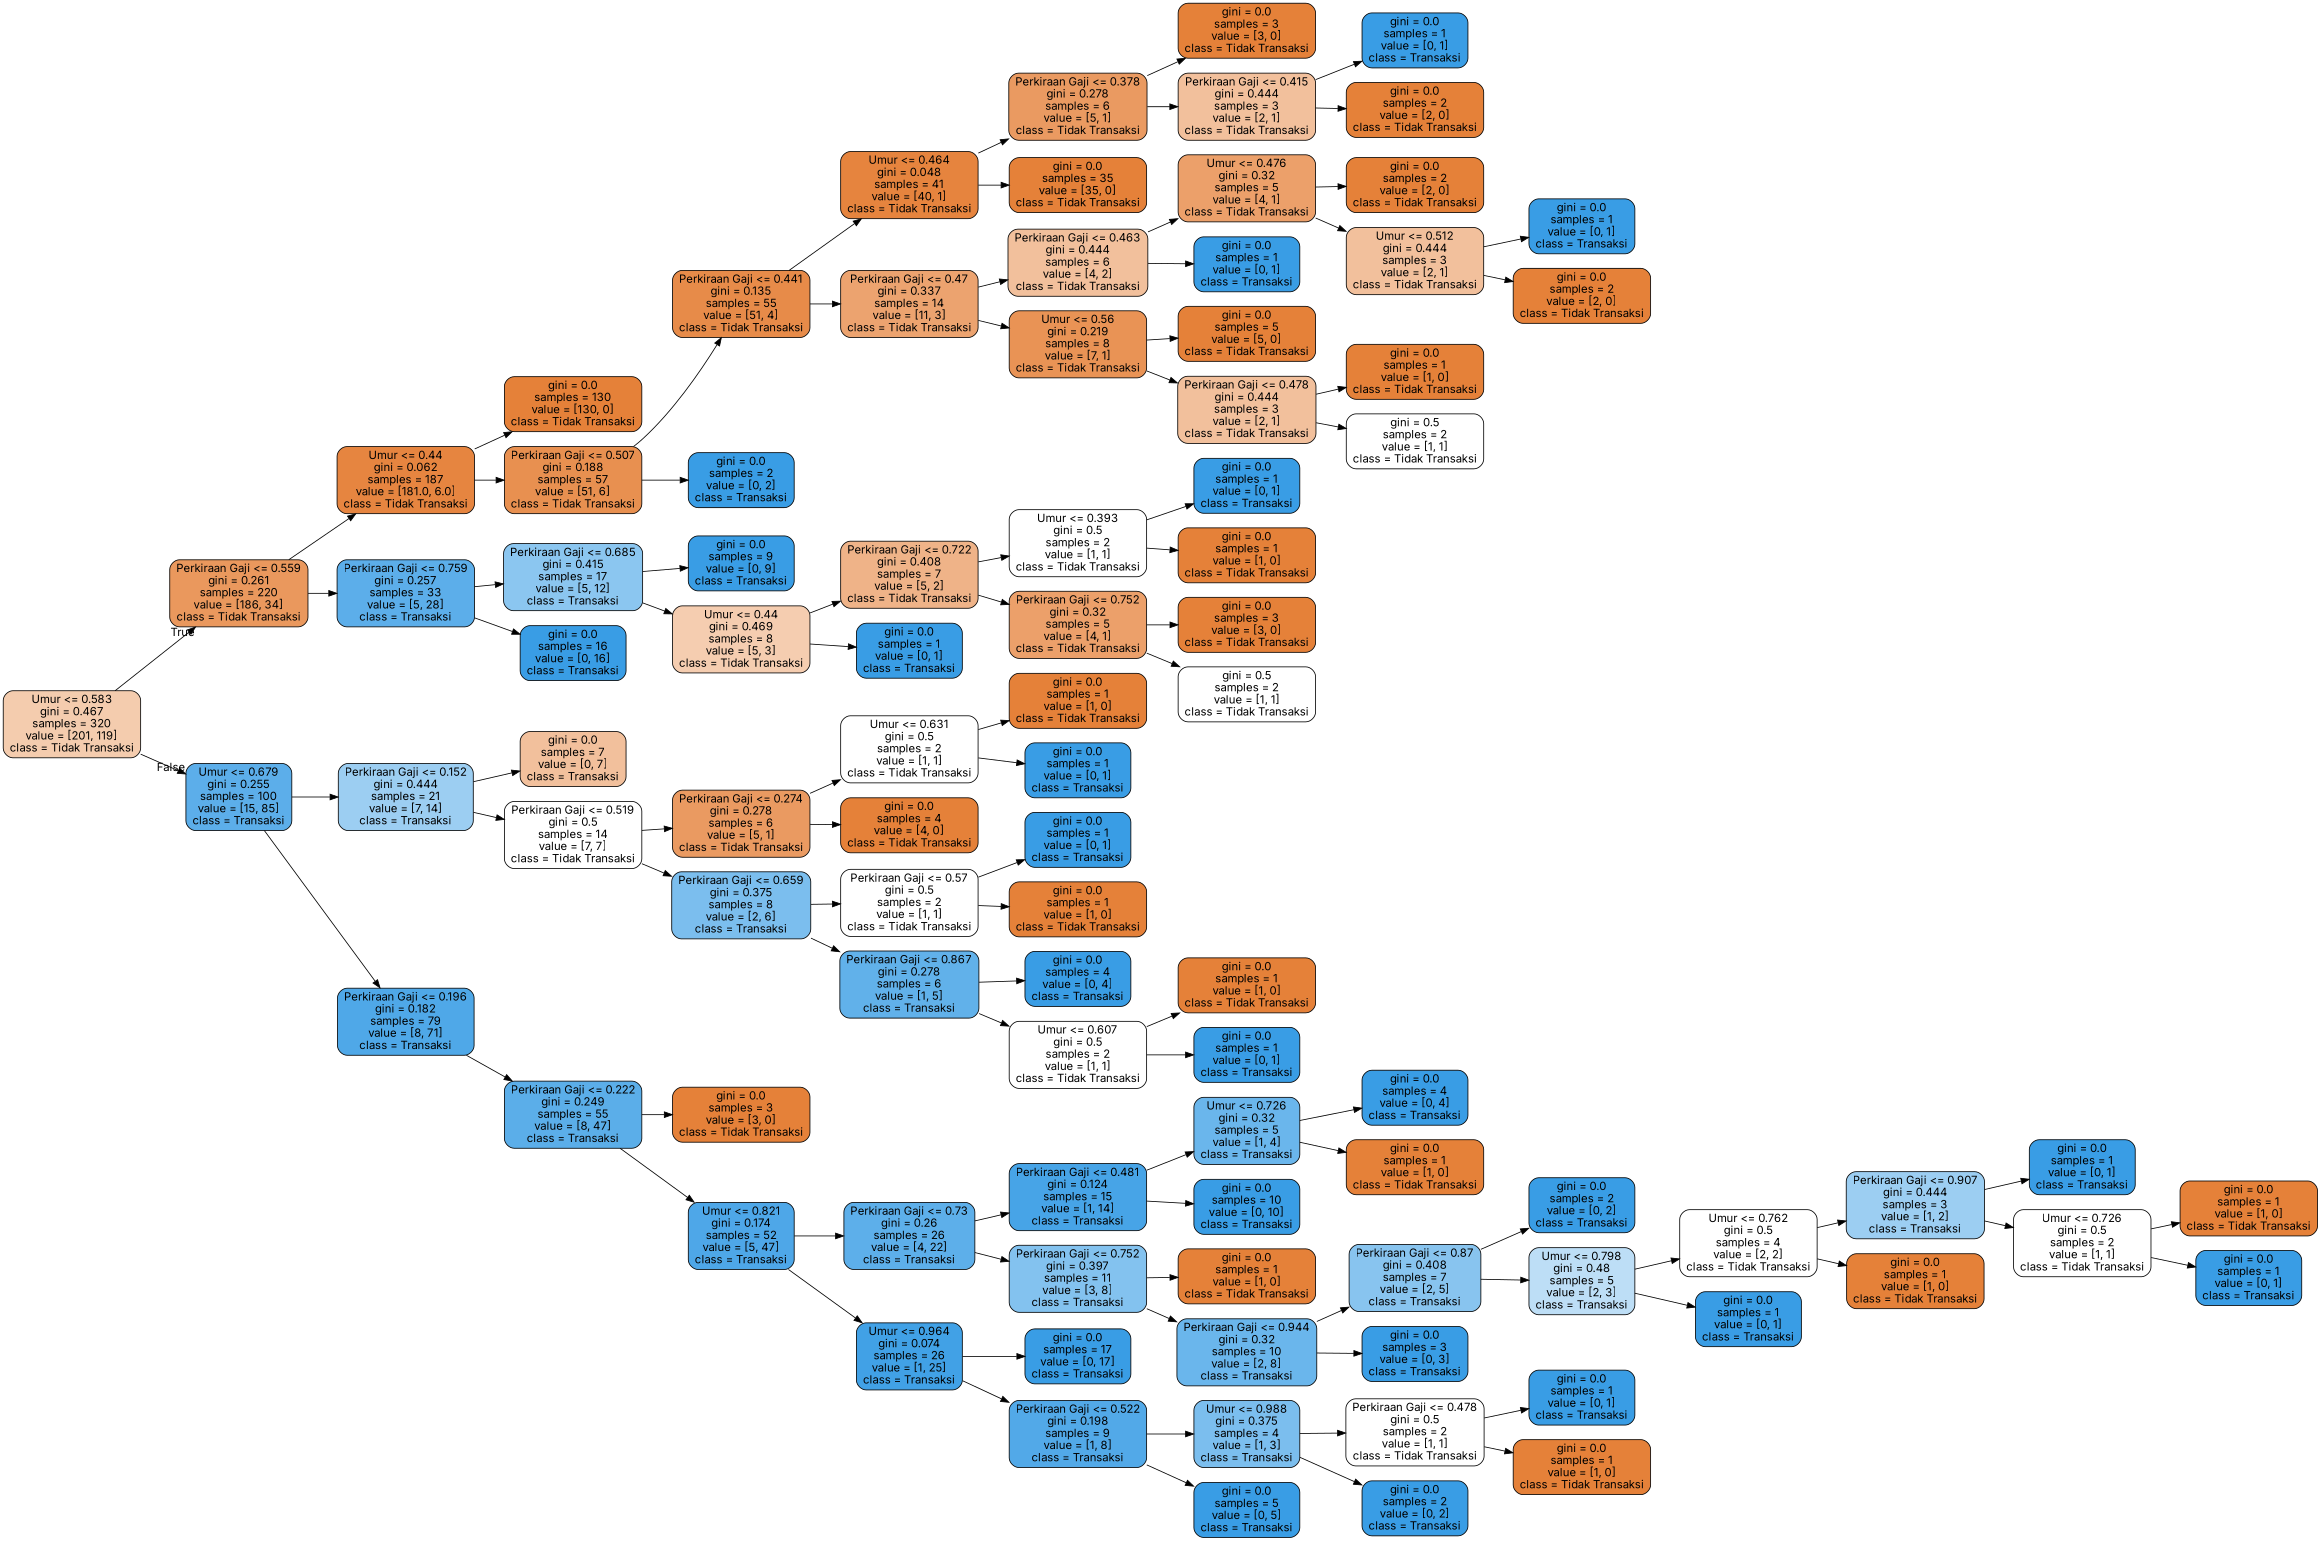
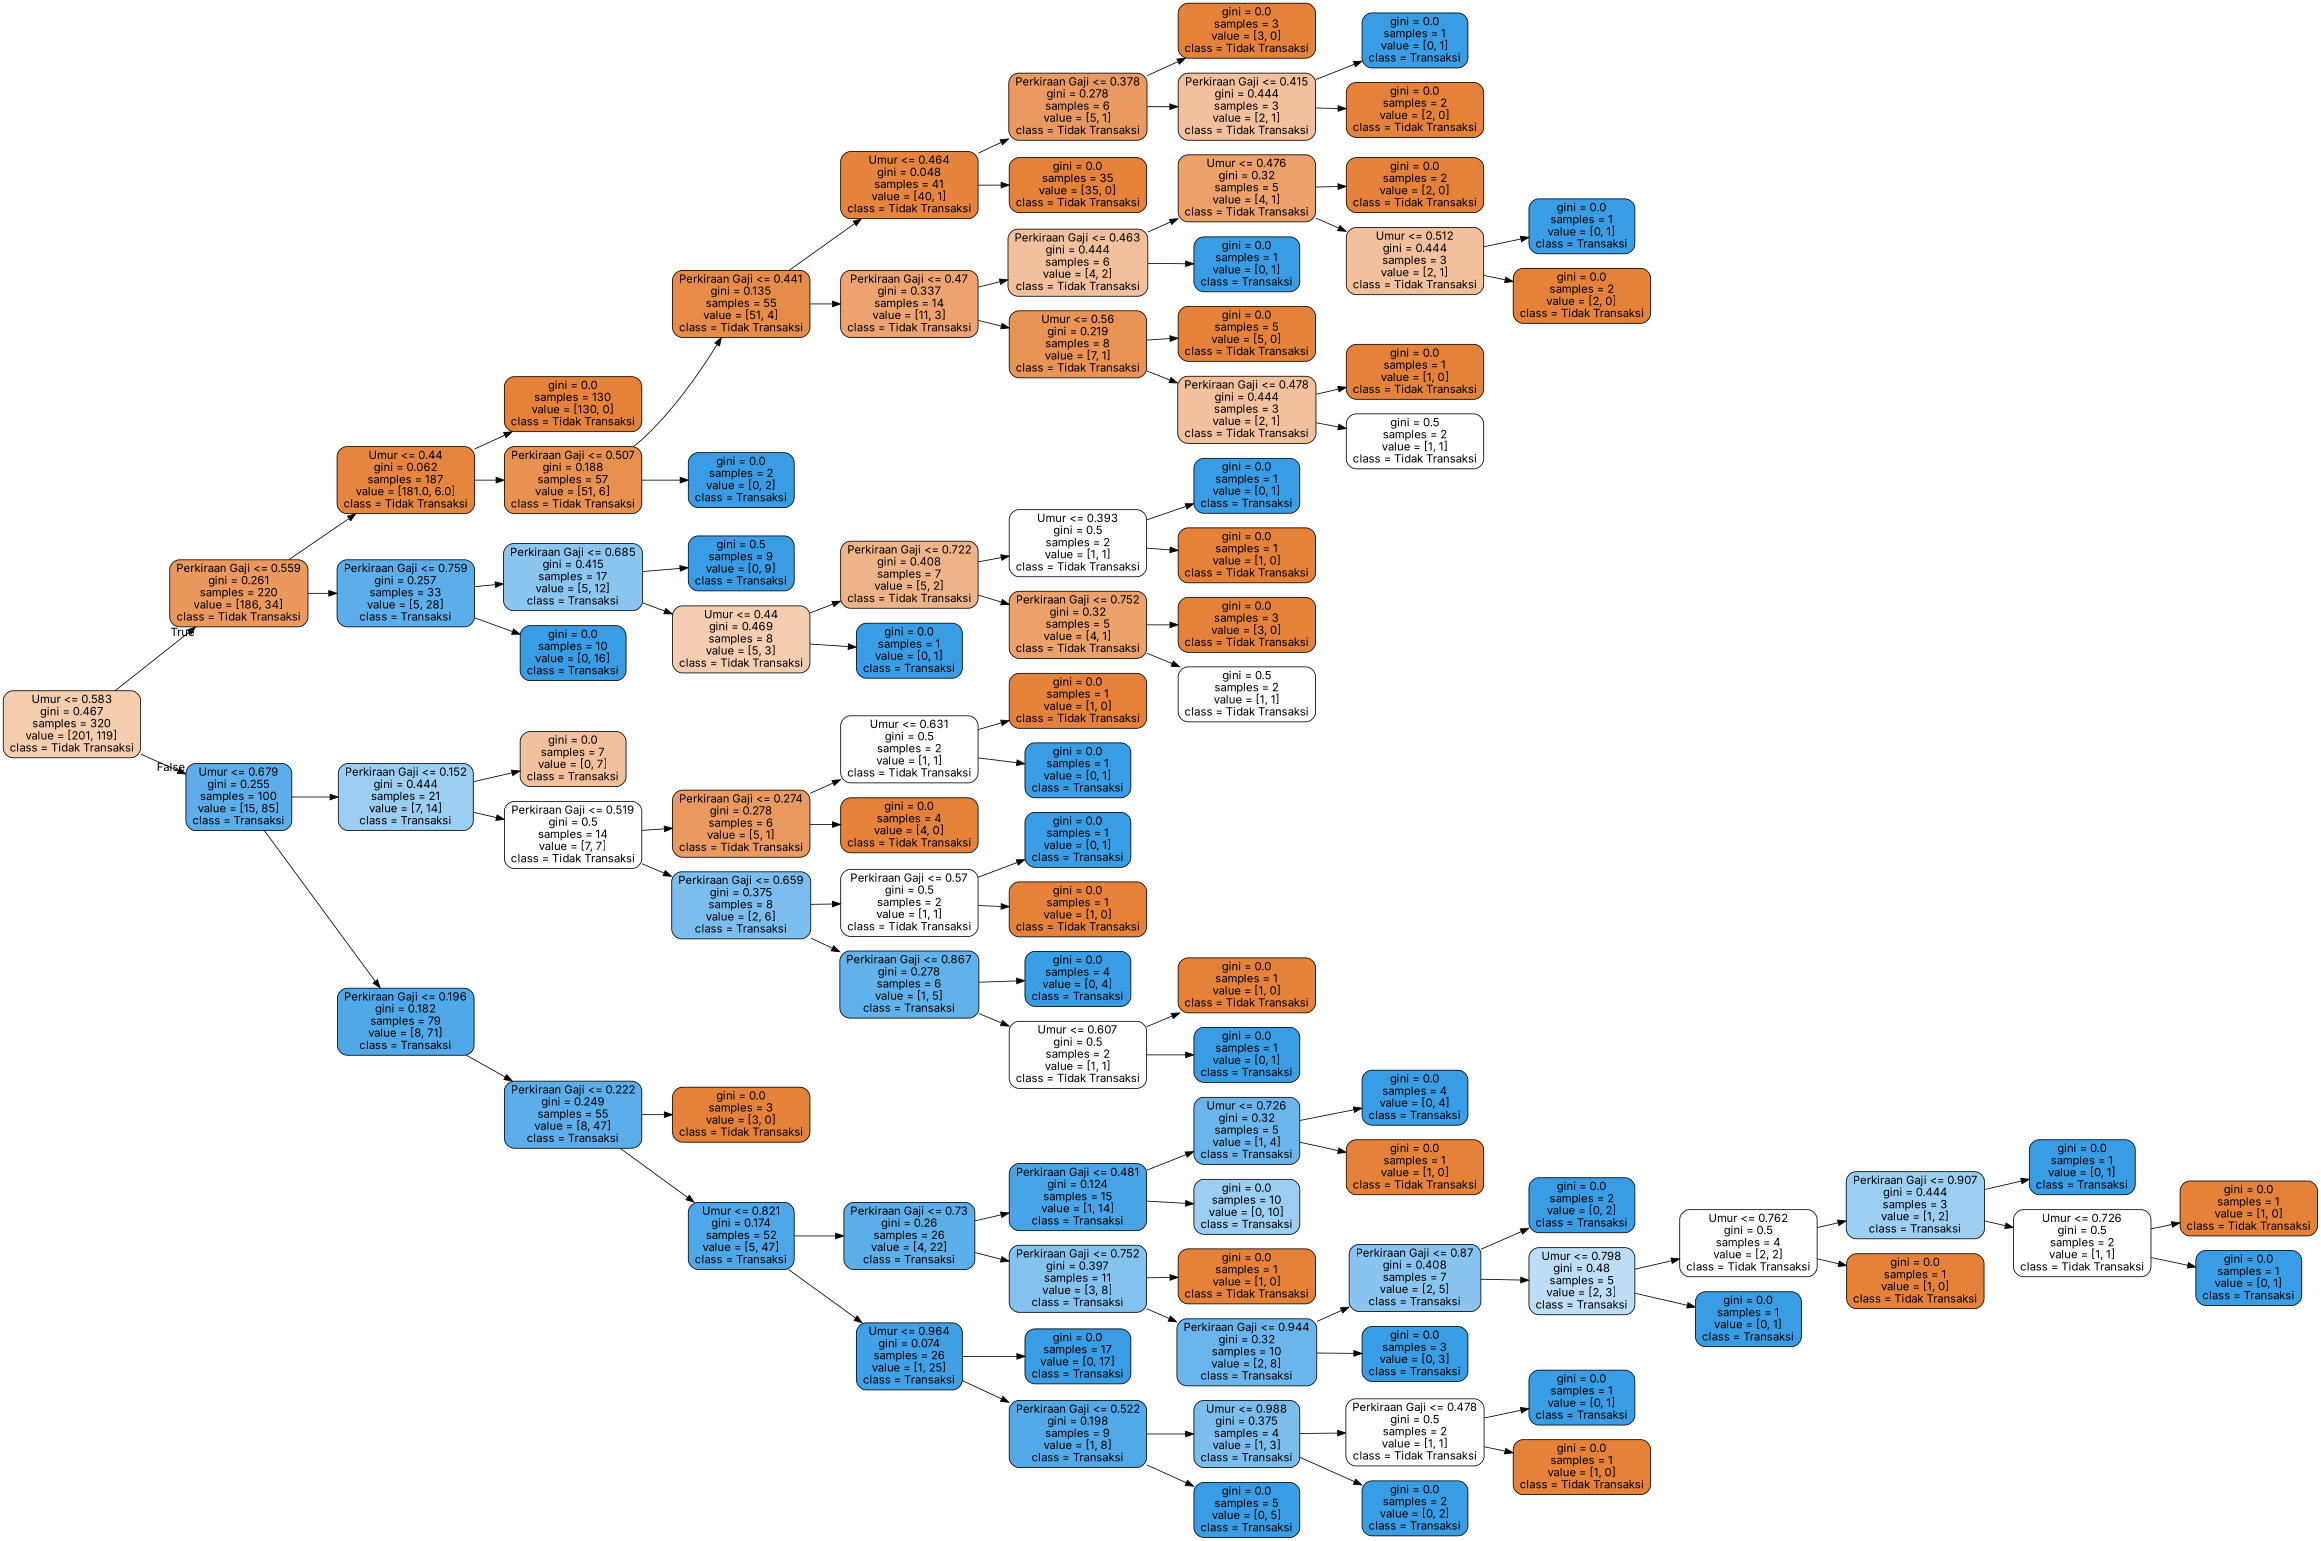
node "gini = 0.0 samples = 9 value = [0, 9] class = Transaksi": label "gini = 0.0 samples = 9 value = [0, 9] class = Transaksi" -> "gini = 0.5 samples = 9 value = [0, 9] class = Transaksi"
node "gini = 0.0 samples = 16 value = [0, 16] class = Transaksi": label "gini = 0.0 samples = 16 value = [0, 16] class = Transaksi" -> "gini = 0.0 samples = 10 value = [0, 16] class = Transaksi"
node "gini = 0.0 samples = 10 value = [0, 10] class = Transaksi": fillcolor #399de5 -> #9ccef2
